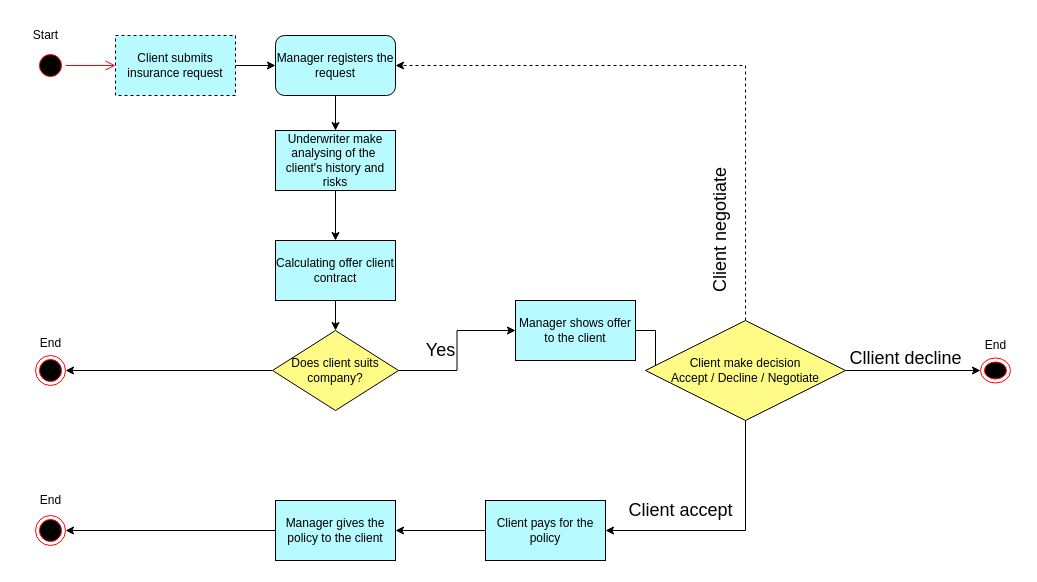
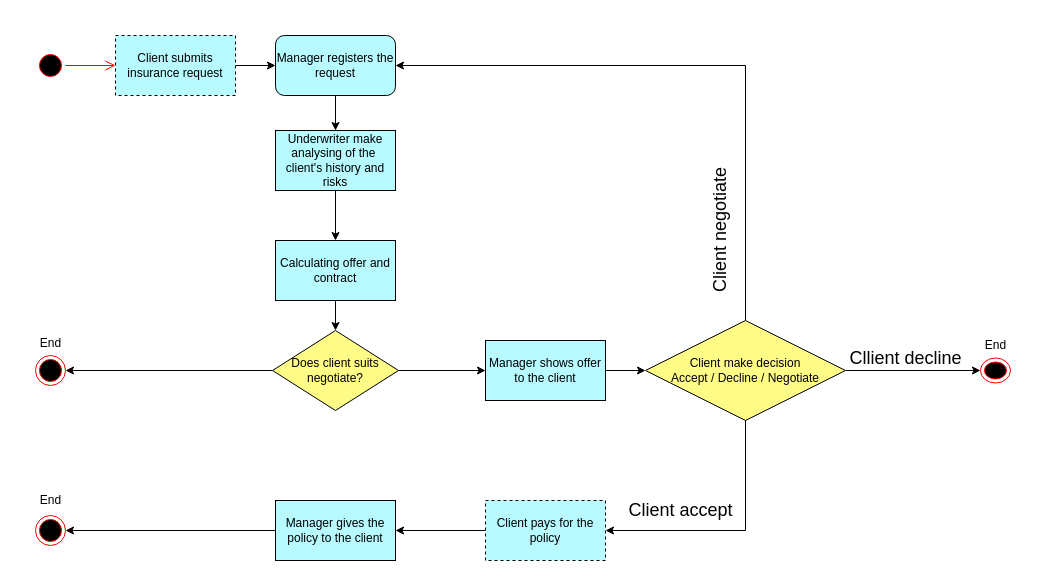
node "Start": removed
edge "Client make decision Accept / Decline / Negotiate" -> "Manager registers the request": style dashed -> solid
node "Calculating offer client contract": label "Calculating offer client contract" -> "Calculating offer and contract"
node "Manager shows offer to the client": moved (576, 331) -> (546, 371)
node "Yes": removed
node "Does client suits company?": label "Does client suits company?" -> "Does client suits negotiate?"
node "Client pays for the policy": style solid -> dashed
